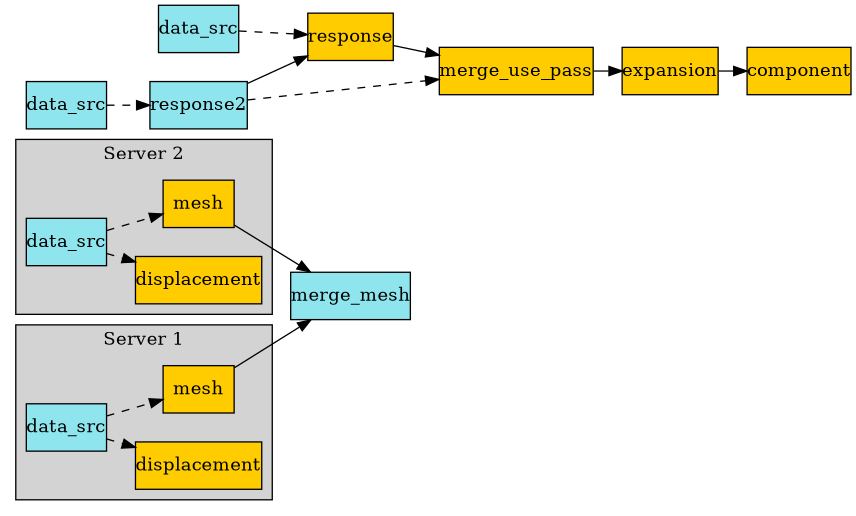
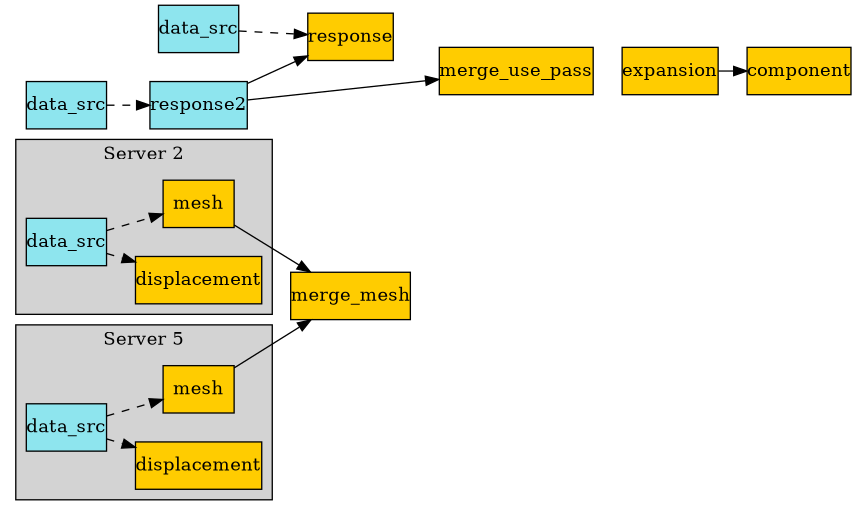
edge "response" -> "merge_use_pass": removed
edge "merge_use_pass" -> "expansion": removed
edge "response2" -> "merge_use_pass": style dashed -> solid
node "merge_mesh": fillcolor cadetblue2 -> #ffcc00
cluster "Server 1": label "Server 1" -> "Server 5"
